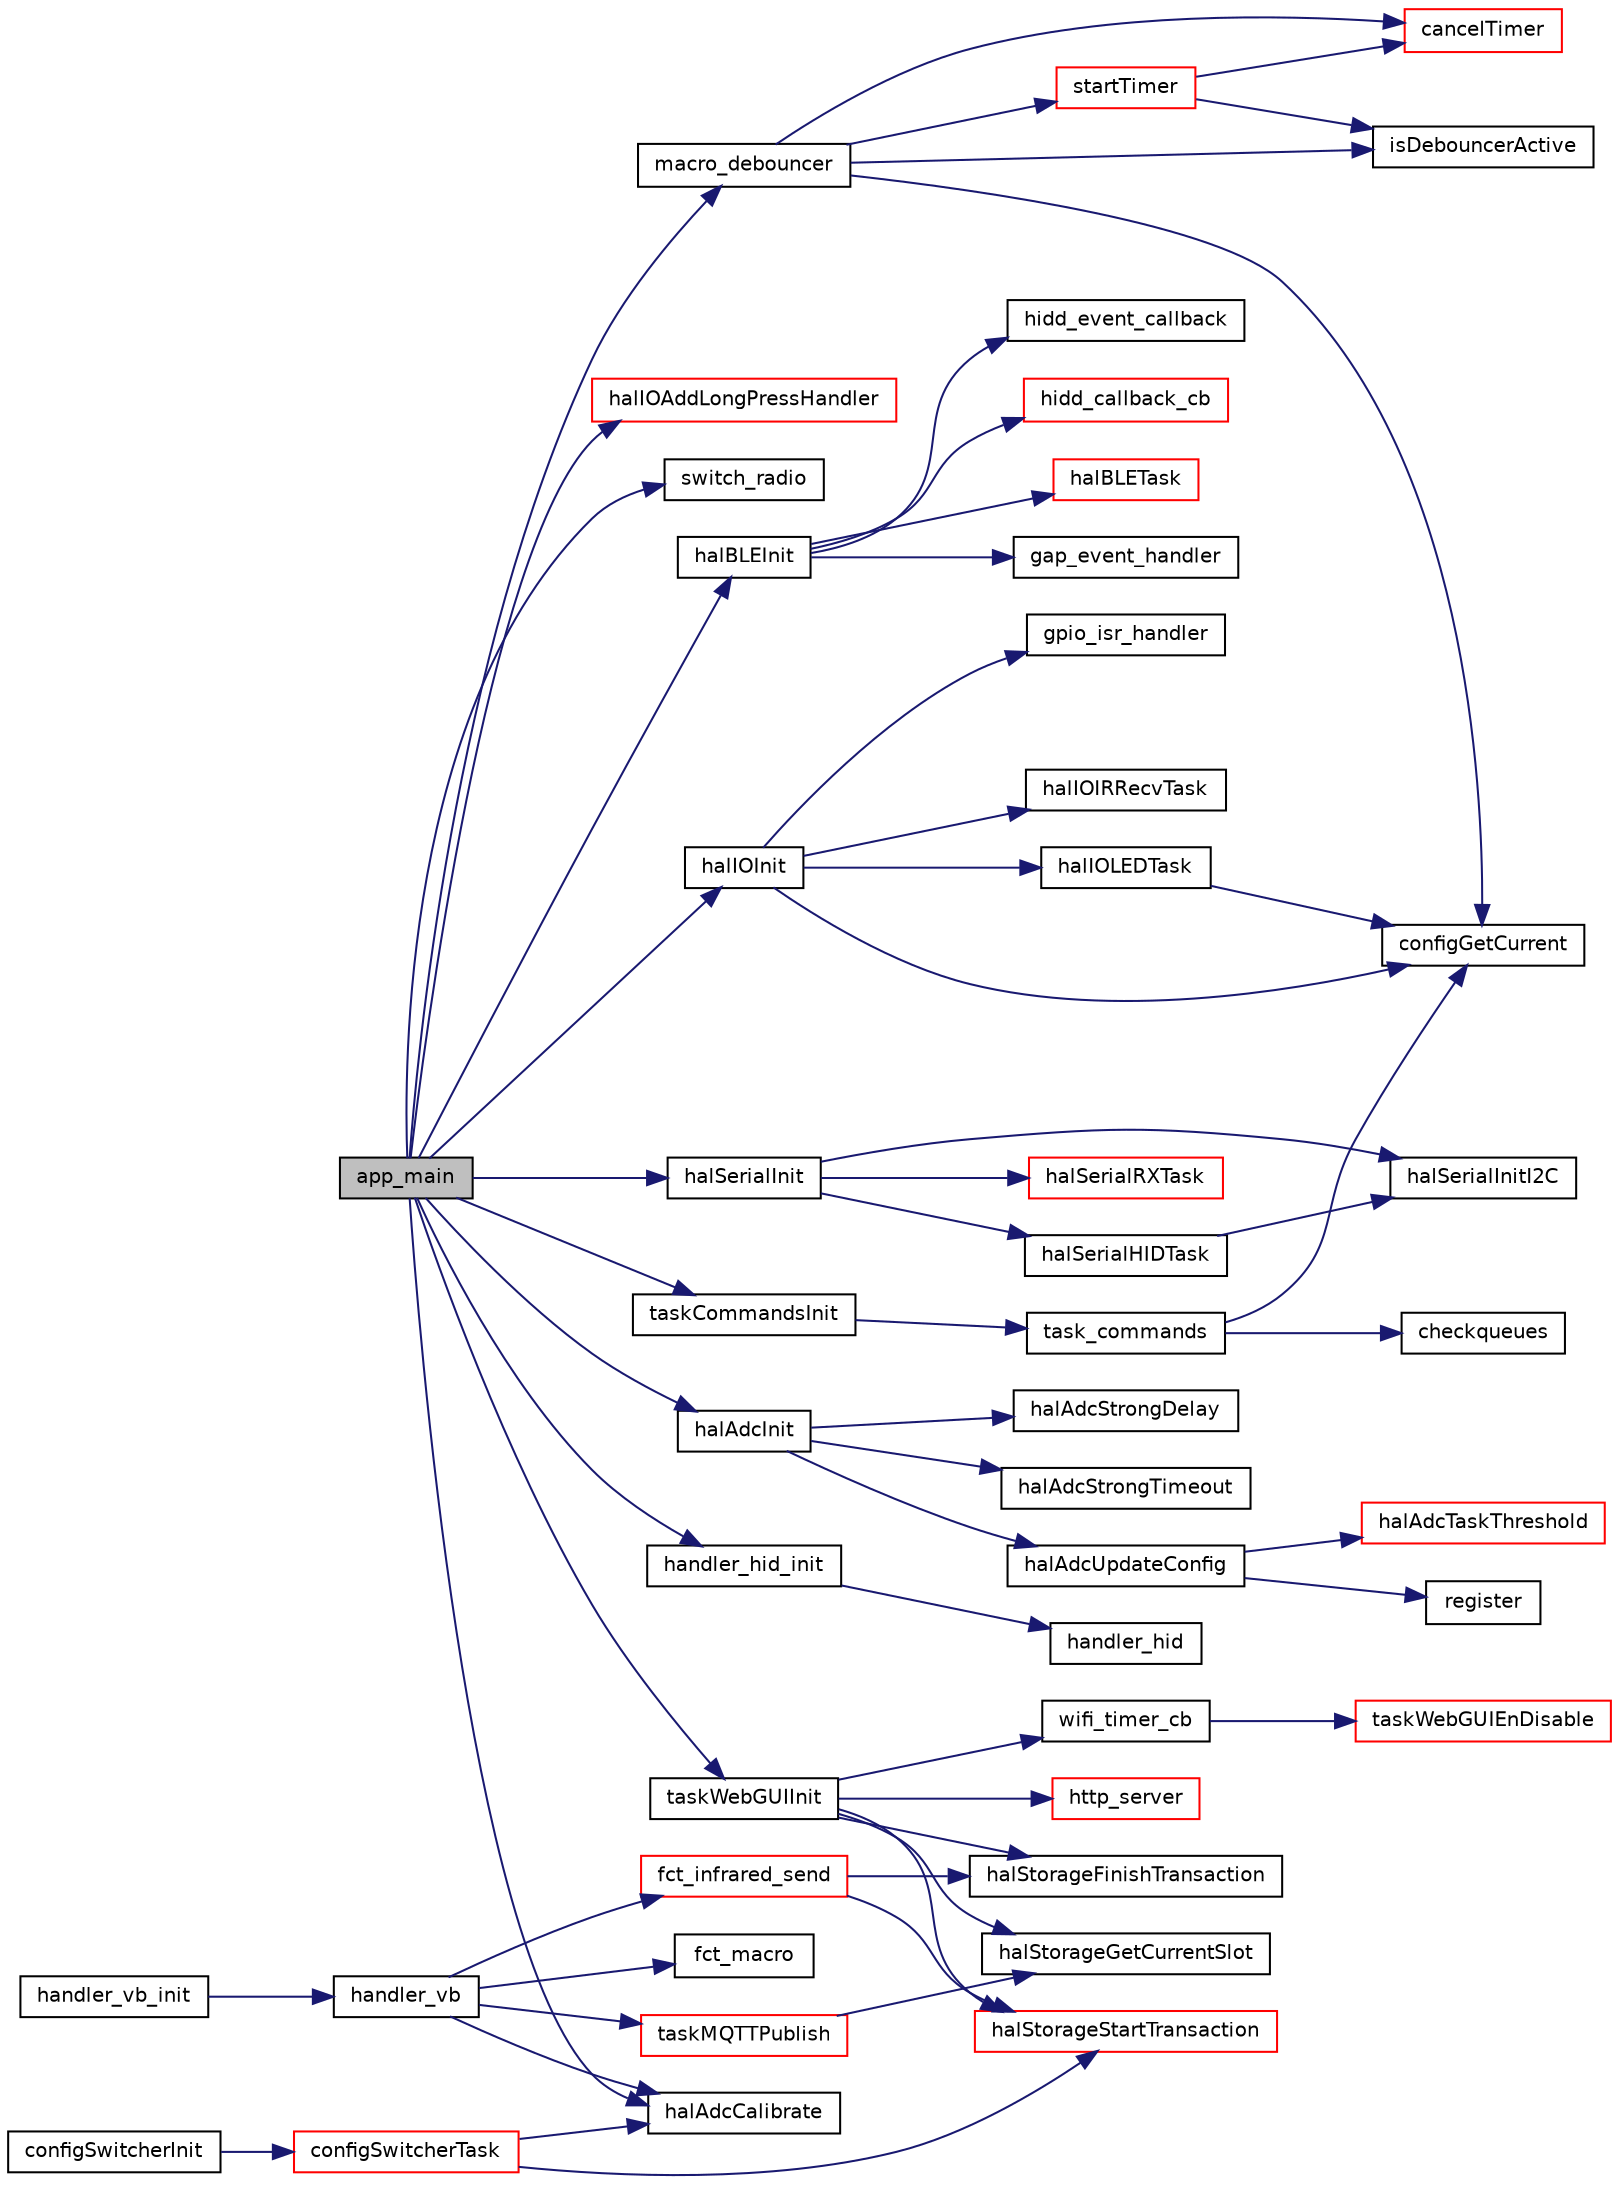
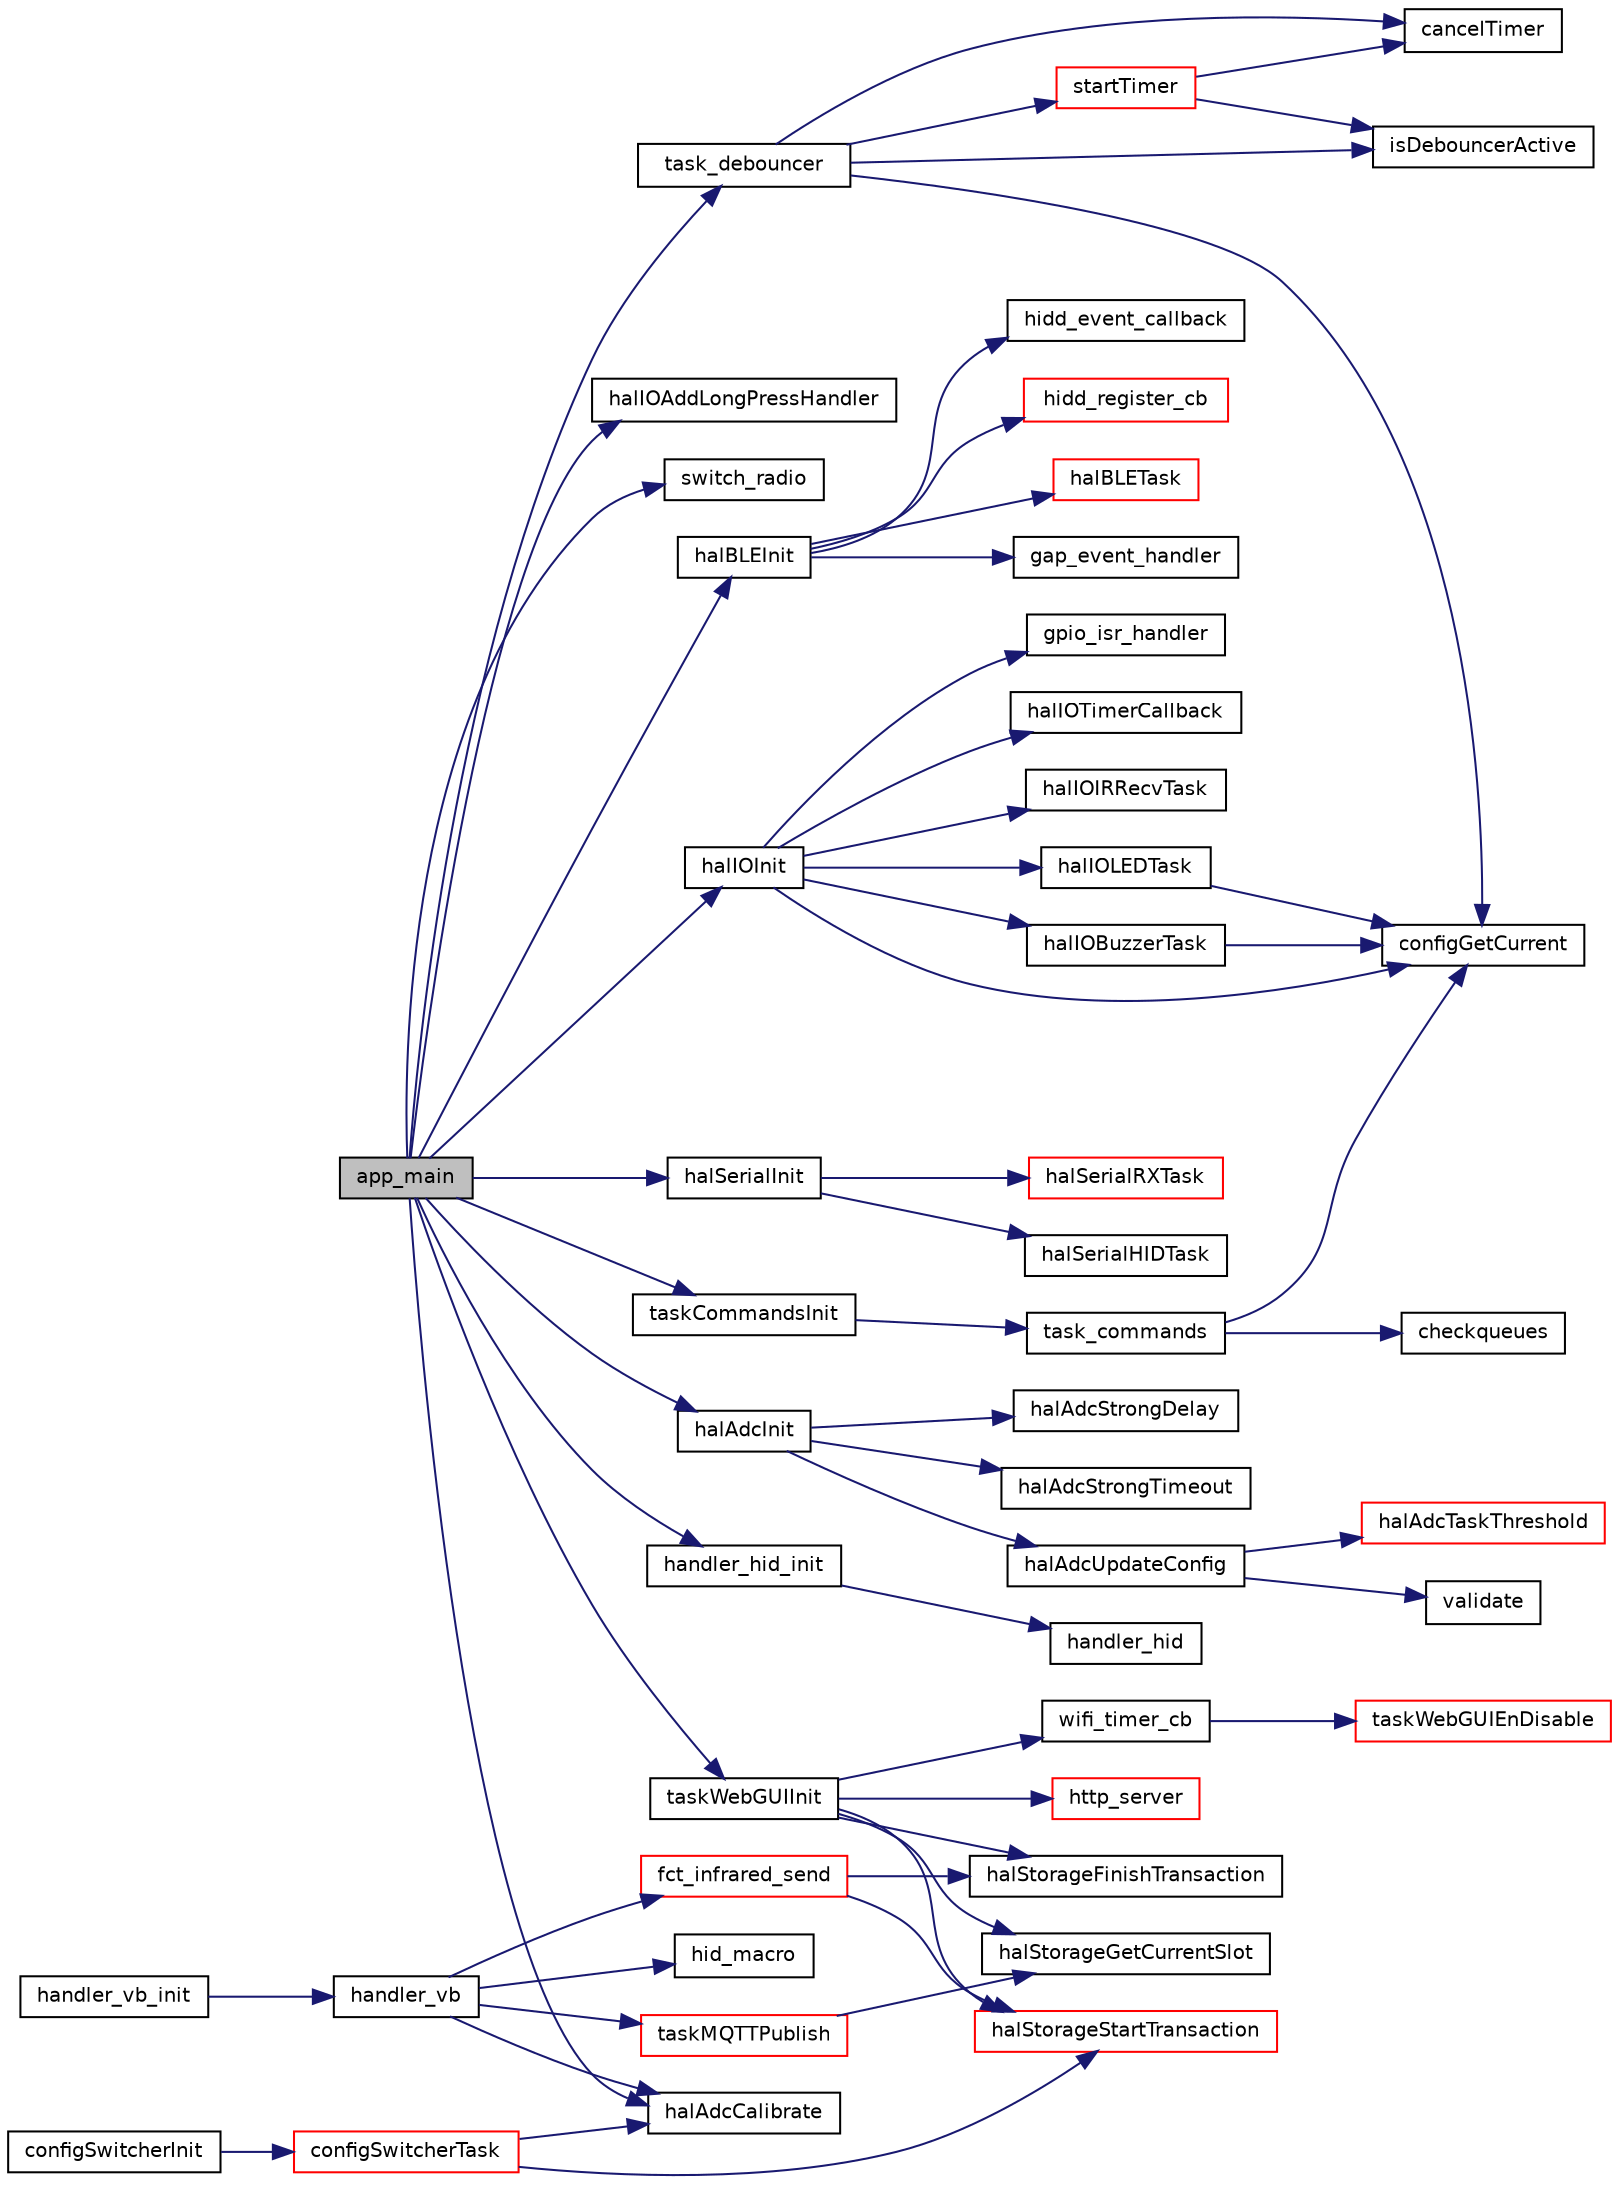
node "cancelTimer": color red -> black
node "macro_debouncer": label "macro_debouncer" -> "task_debouncer"
node "halIOAddLongPressHandler": color red -> black
node "hidd_callback_cb": label "hidd_callback_cb" -> "hidd_register_cb"
node "halIOTimerCallback": added
node "halIOBuzzerTask": added
node "halSerialInitI2C": removed
node "register": label "register" -> "validate"
node "fct_macro": label "fct_macro" -> "hid_macro"
